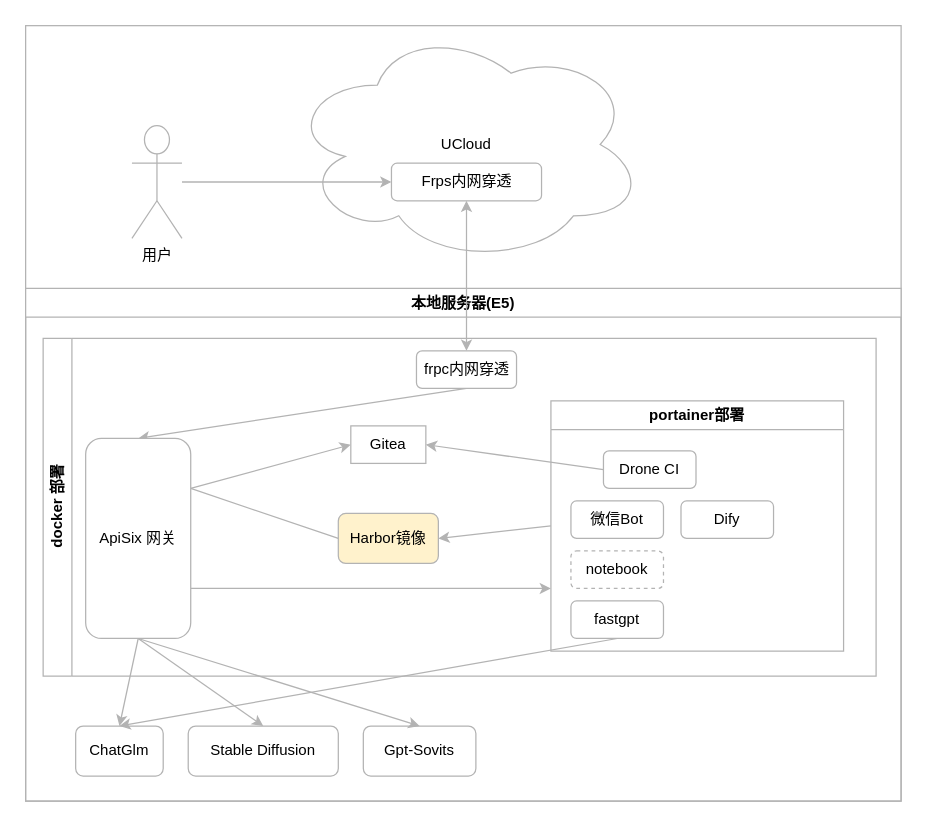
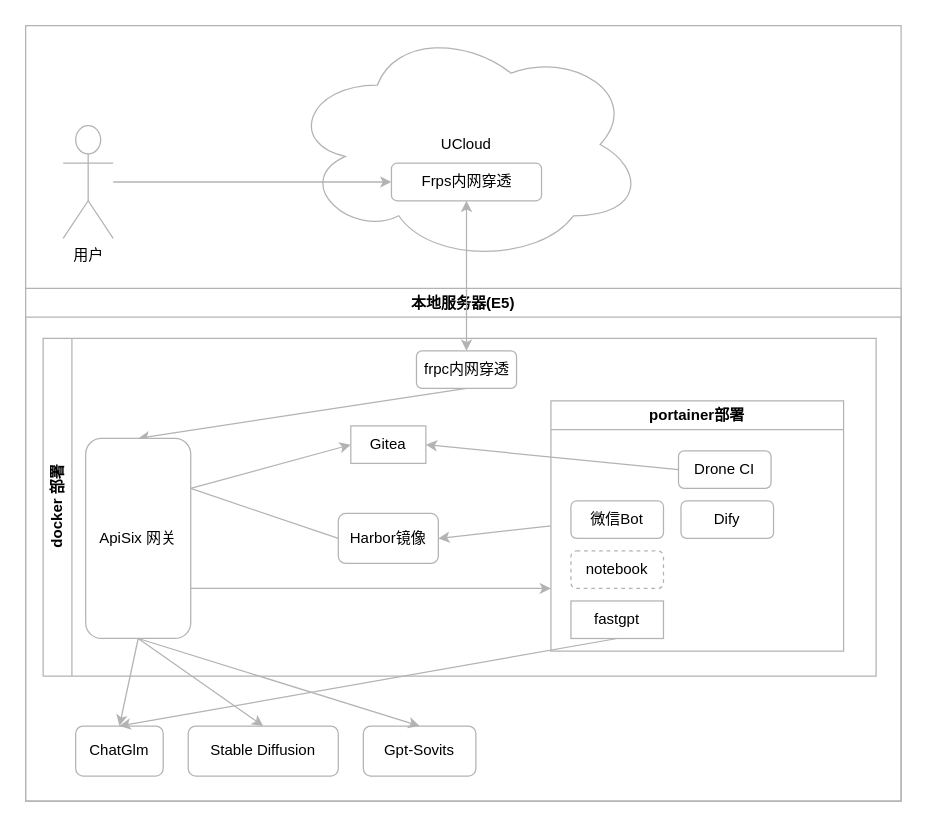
node "用户": moved (157, 182) -> (88, 182)
node "Drone CI": moved (649, 469) -> (724, 469)
node "Harbor镜像": fillcolor #fff2cc -> #ffffff
node "fastgpt": shape rounded rectangle -> rectangle
